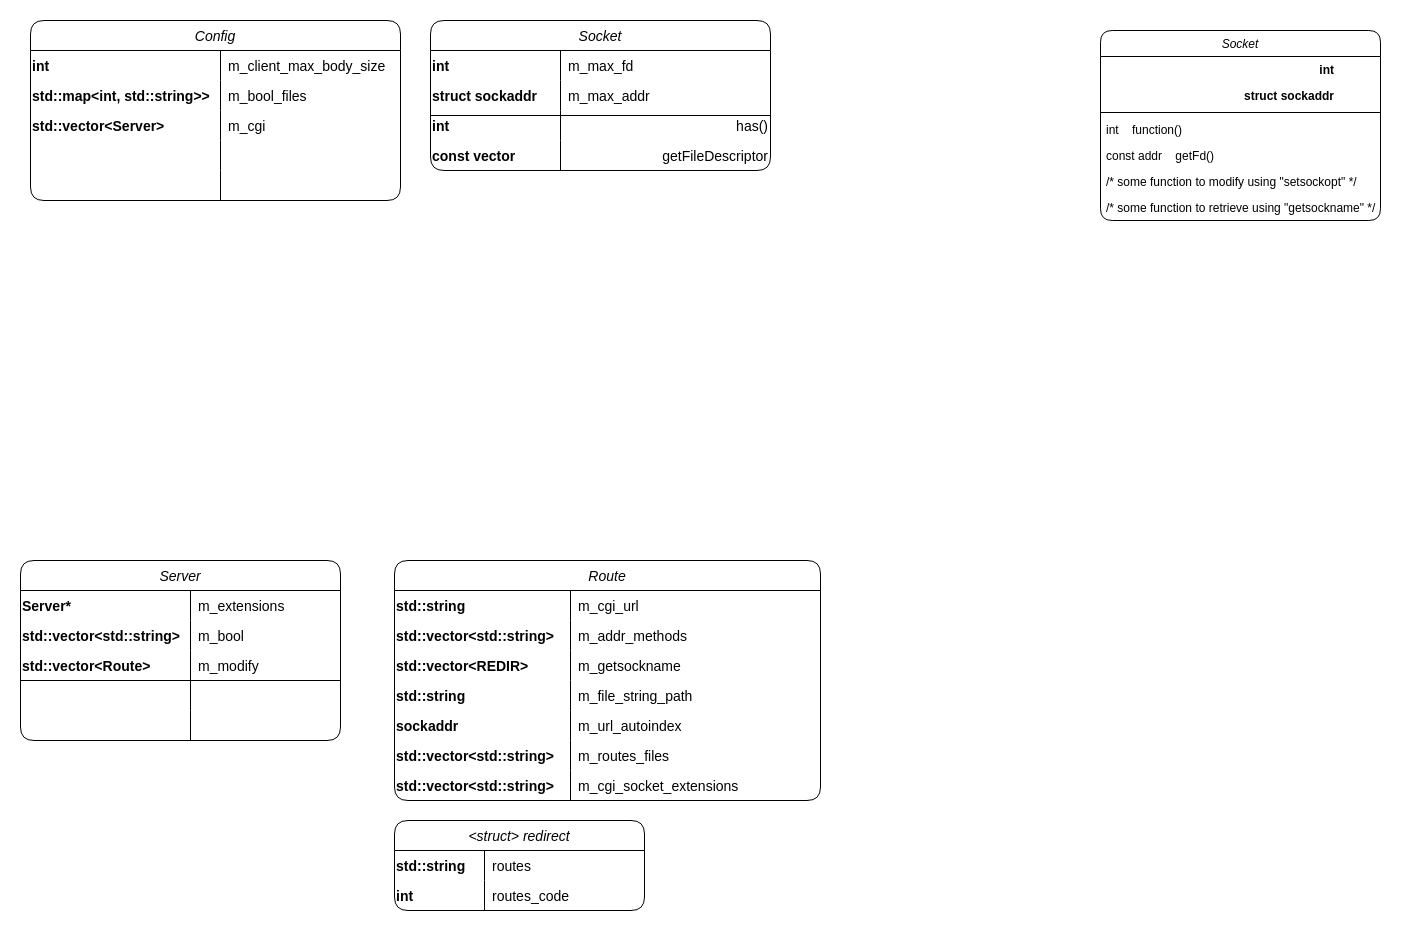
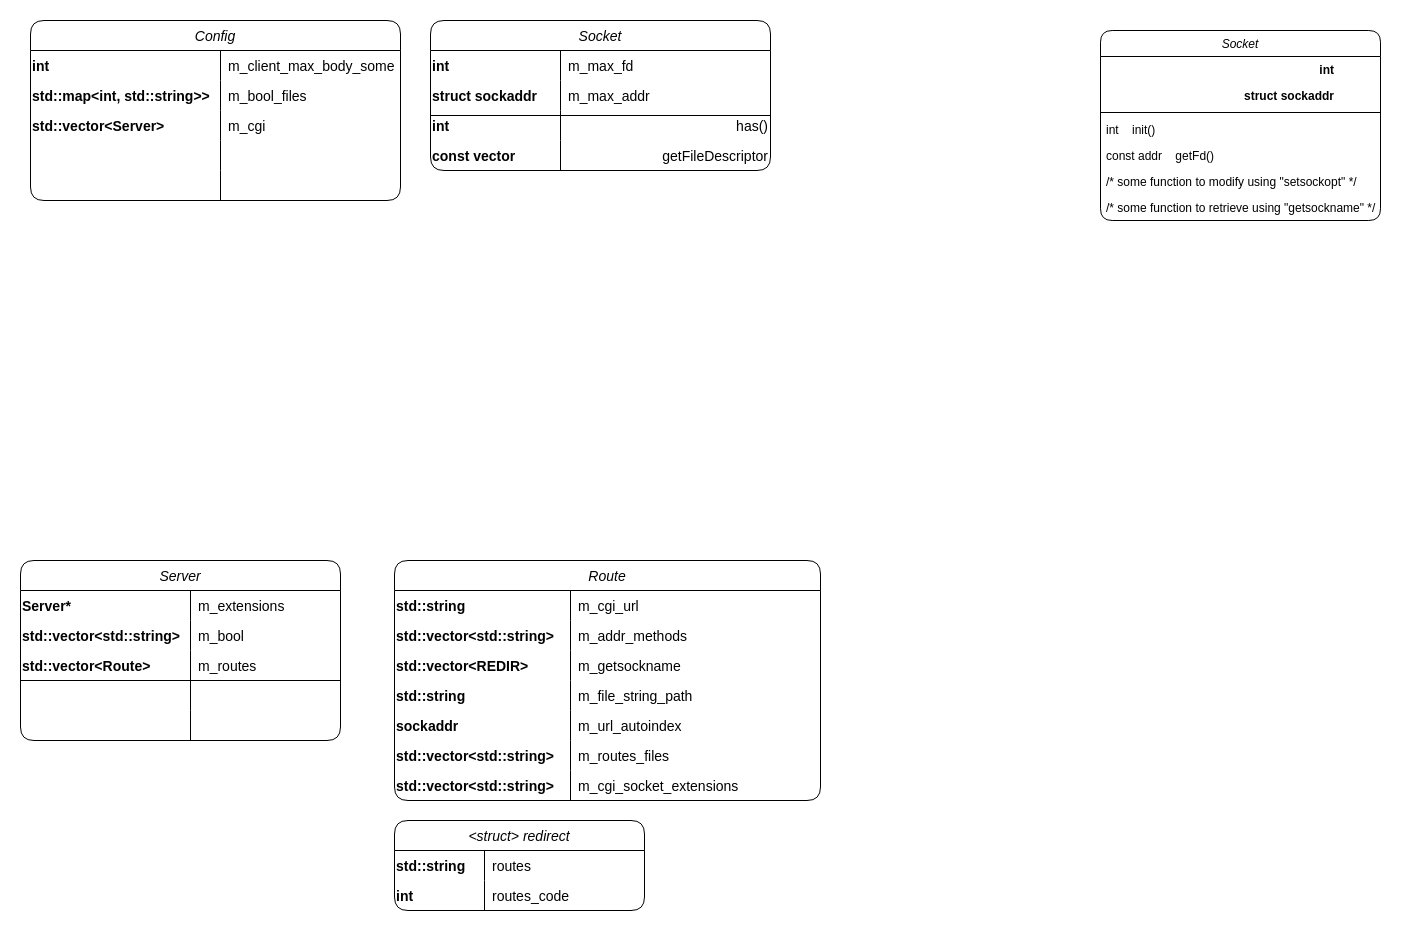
node "m_client_max_body_size": label "m_client_max_body_size" -> "m_client_max_body_some"
node "int function()": label "int function()" -> "int init()"
node "m_modify": label "m_modify" -> "m_routes"
